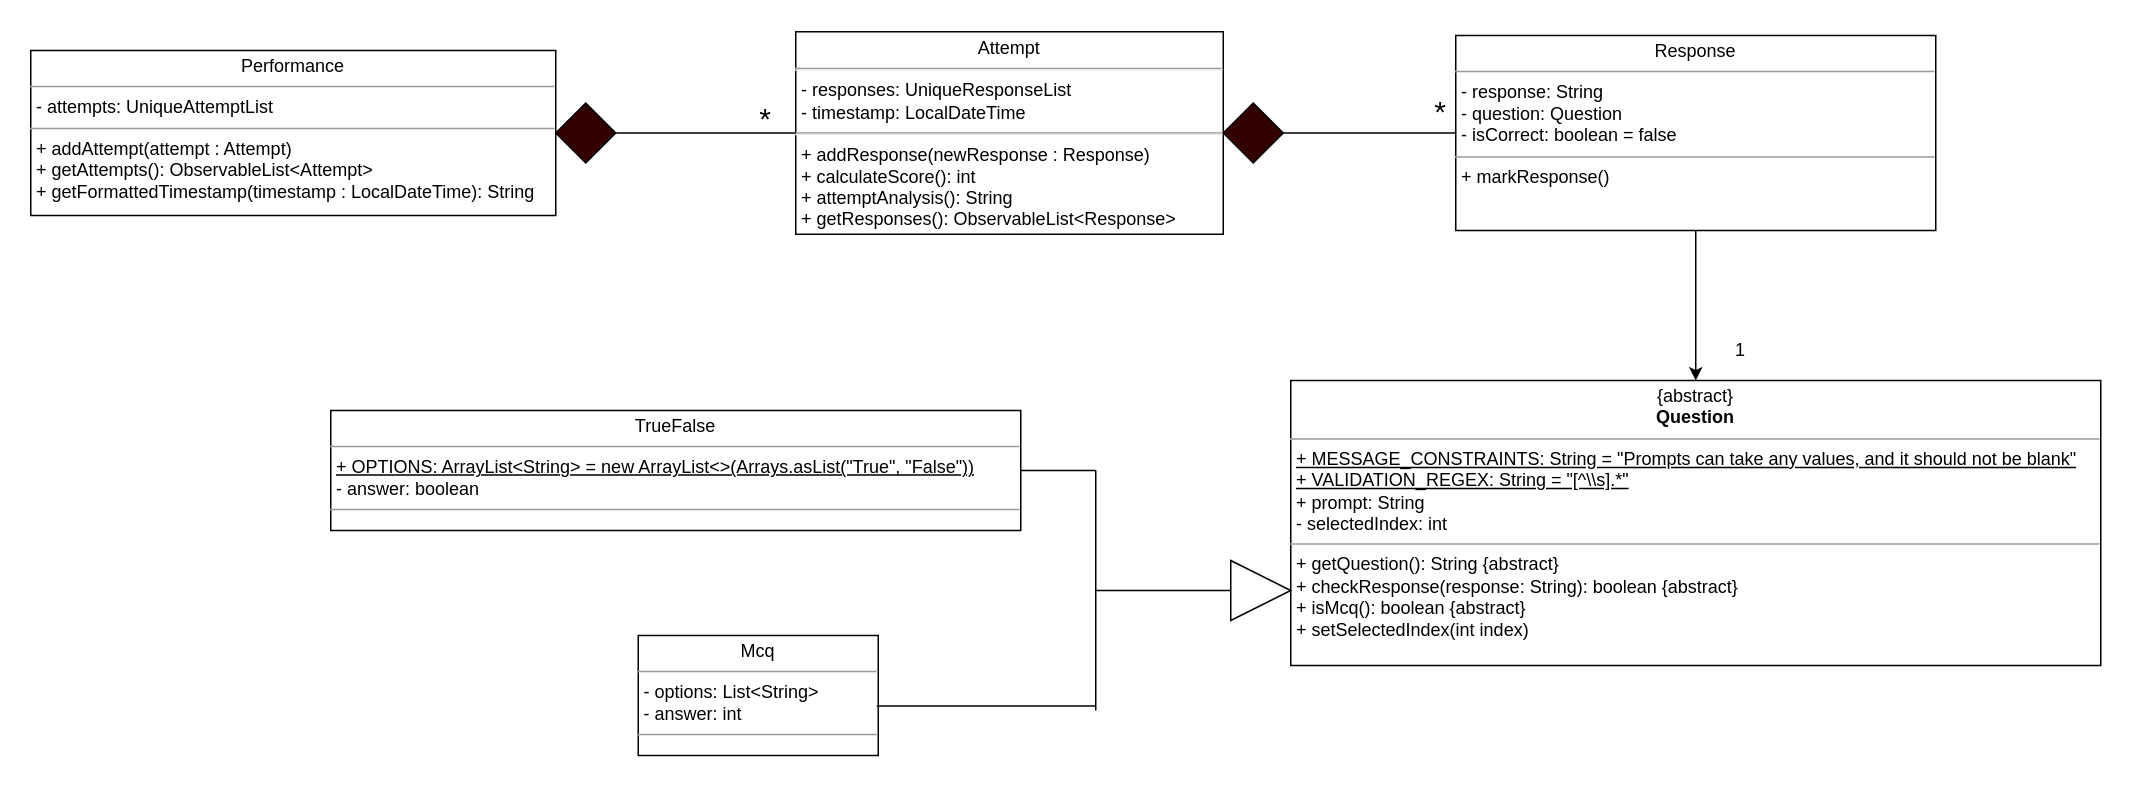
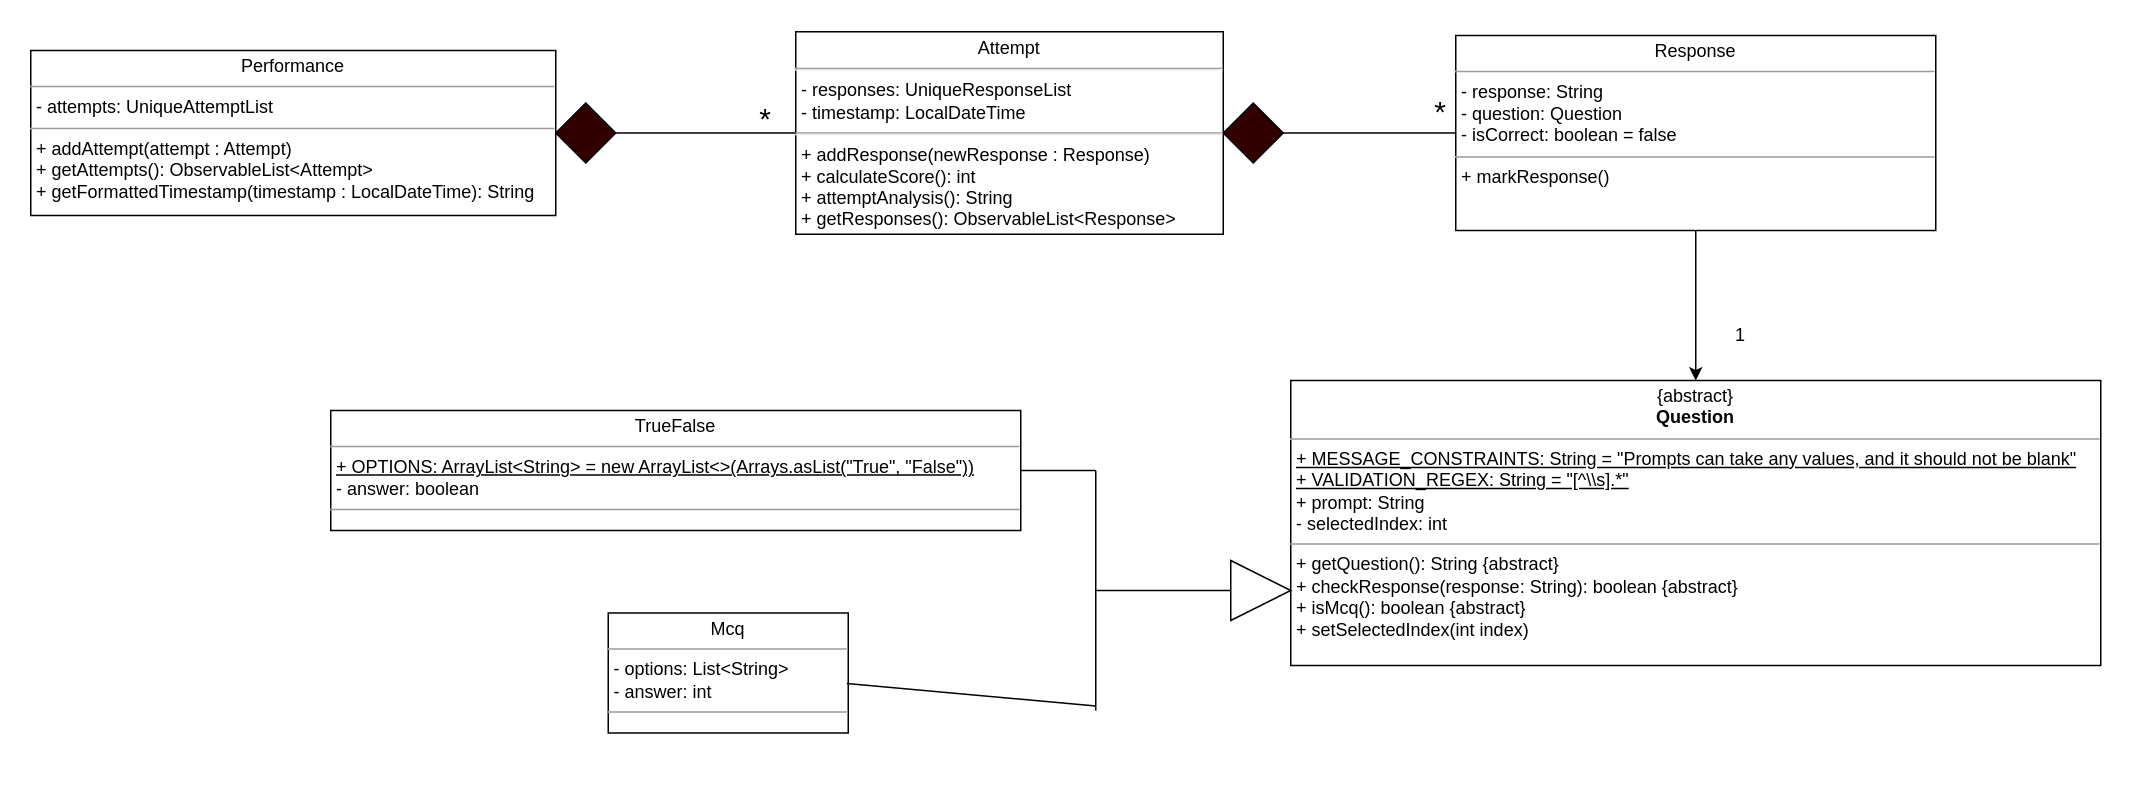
node "1": moved (1741, 350) -> (1741, 335)
node "Mcq - options: List<String> - answer: int": moved (758, 695) -> (728, 673)
